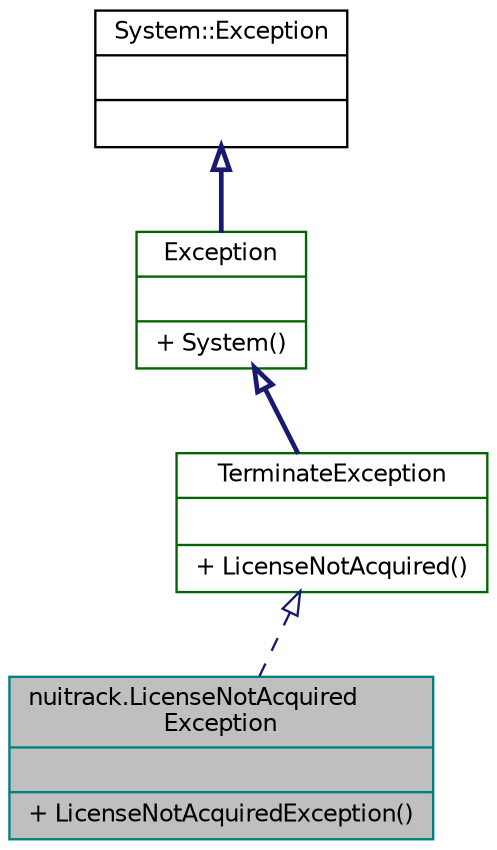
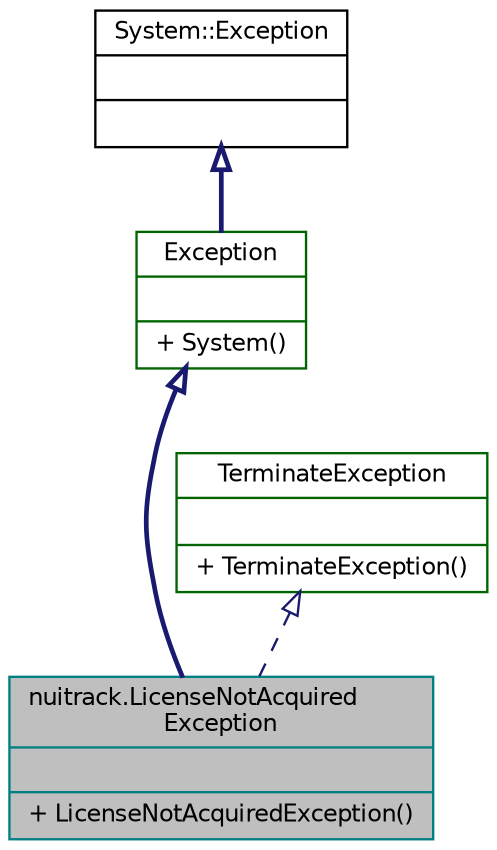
edge "TerminateException" -> "Exception": now "nuitrack.LicenseNotAcquired" -> "Exception"
node "TerminateException": text "+ LicenseNotAcquired()" -> "+ TerminateException()"
